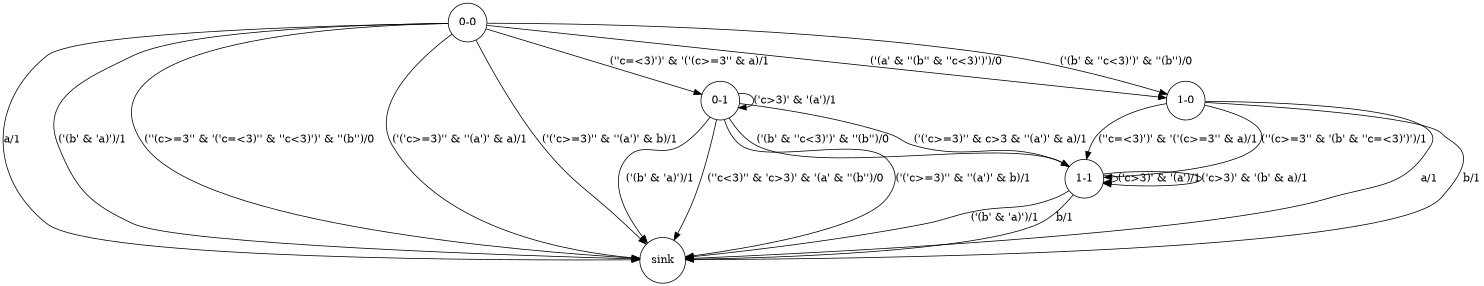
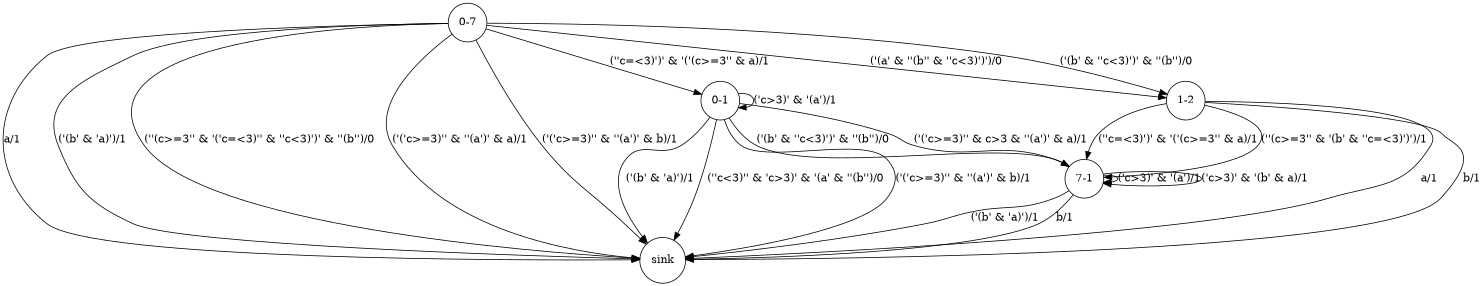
node "0-0": label "0-0" -> "0-7"
node "1-0": label "1-0" -> "1-2"
node "1-1": label "1-1" -> "7-1"
